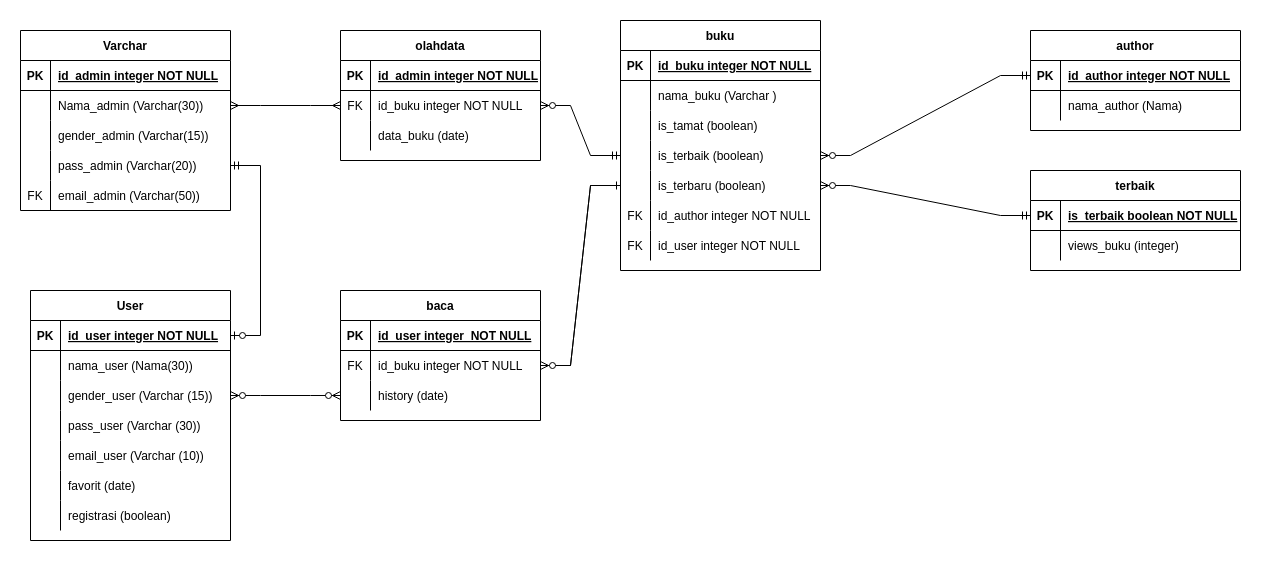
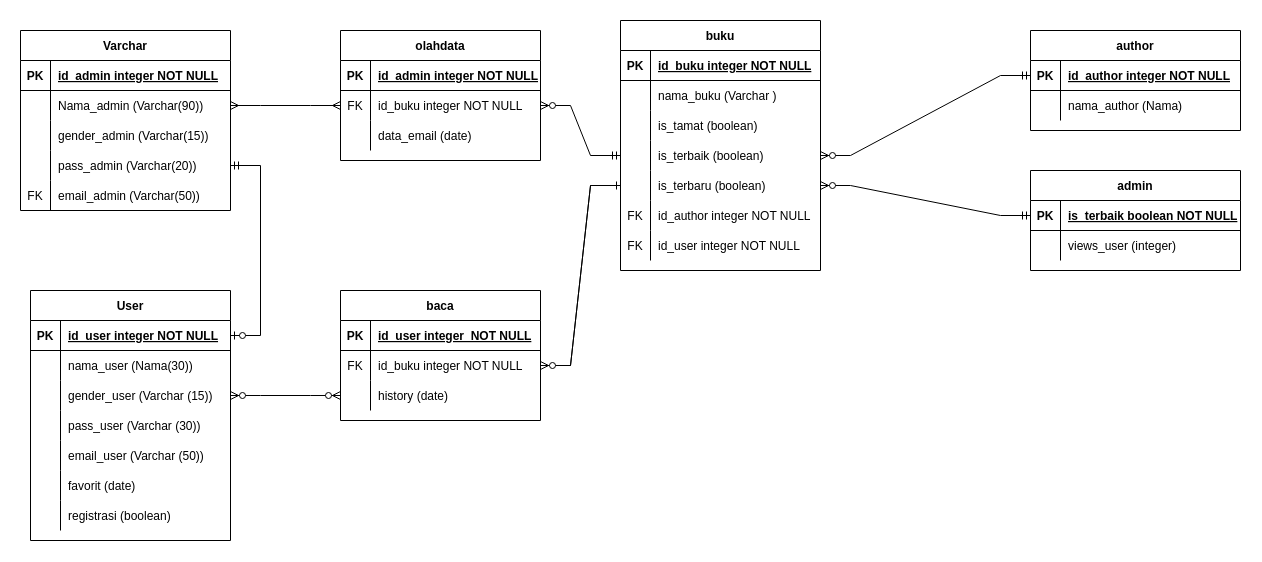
node "Nama_admin (Varchar(30))": label "Nama_admin (Varchar(30))" -> "Nama_admin (Varchar(90))"
node "data_buku (date)": label "data_buku (date)" -> "data_email (date)"
node "terbaik": label "terbaik" -> "admin"
node "views_buku (integer)": label "views_buku (integer)" -> "views_user (integer)"
node "email_user (Varchar (10))": label "email_user (Varchar (10))" -> "email_user (Varchar (50))"
